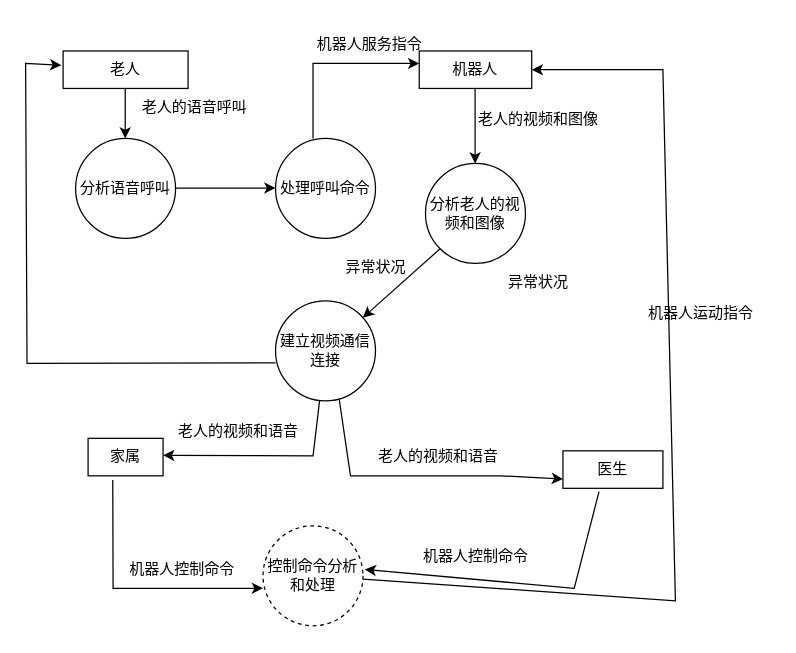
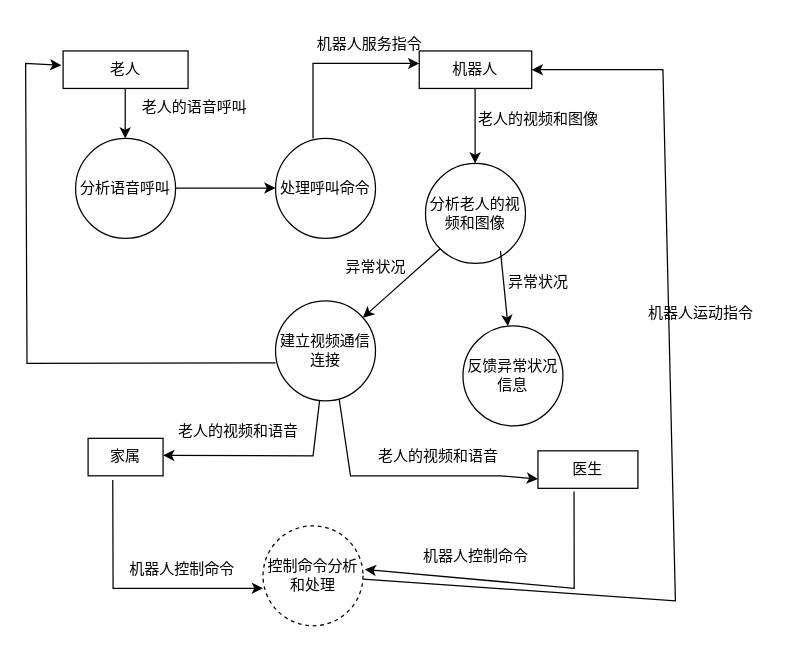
edge "分析老人的视频和图像" -> "反馈异常状况信息": added
node "反馈异常状况信息": added
node "医生": moved (613, 469) -> (588, 469)
